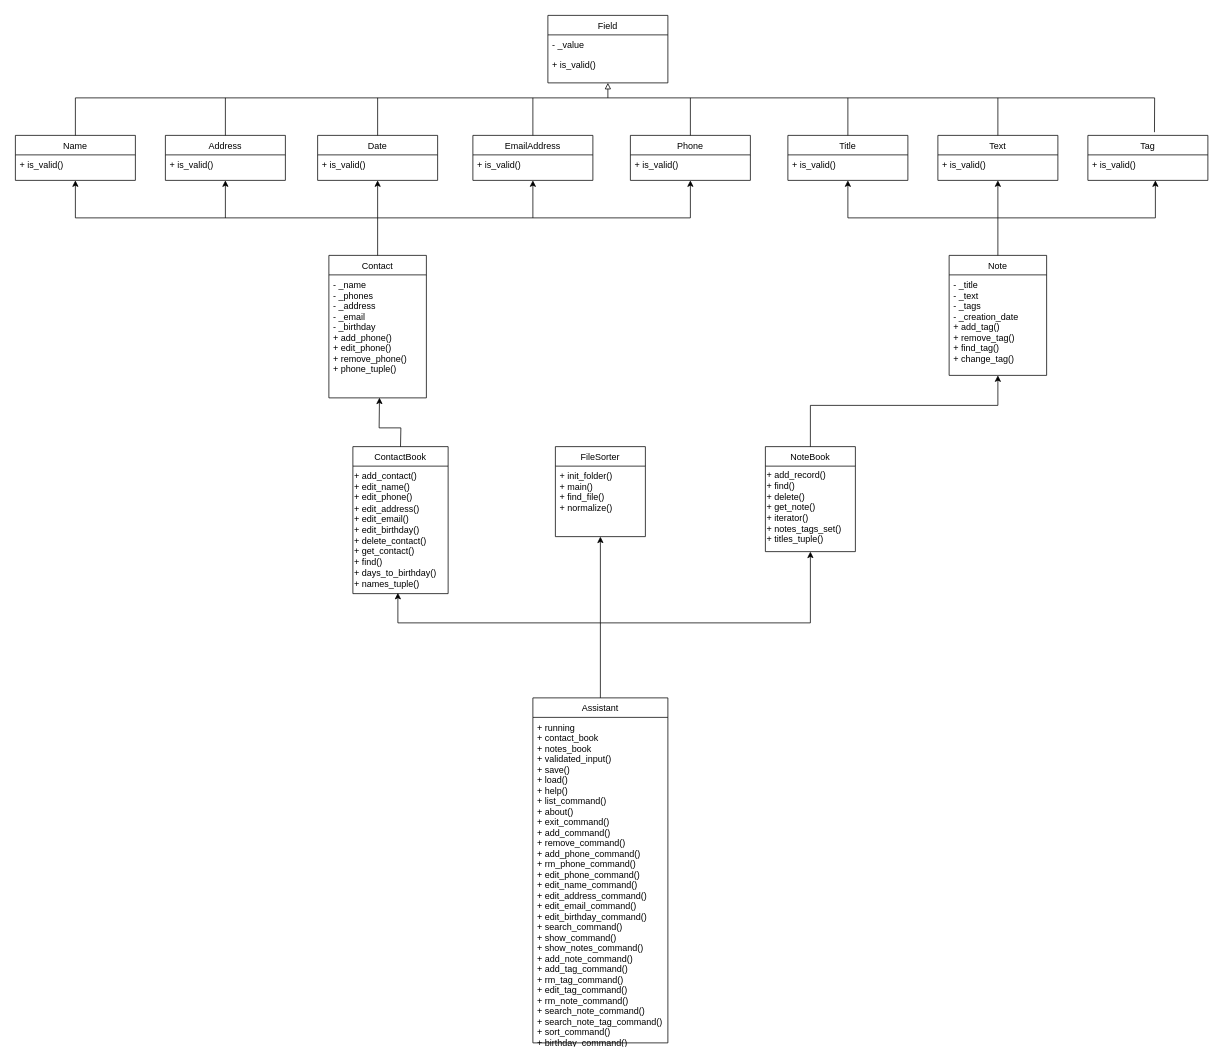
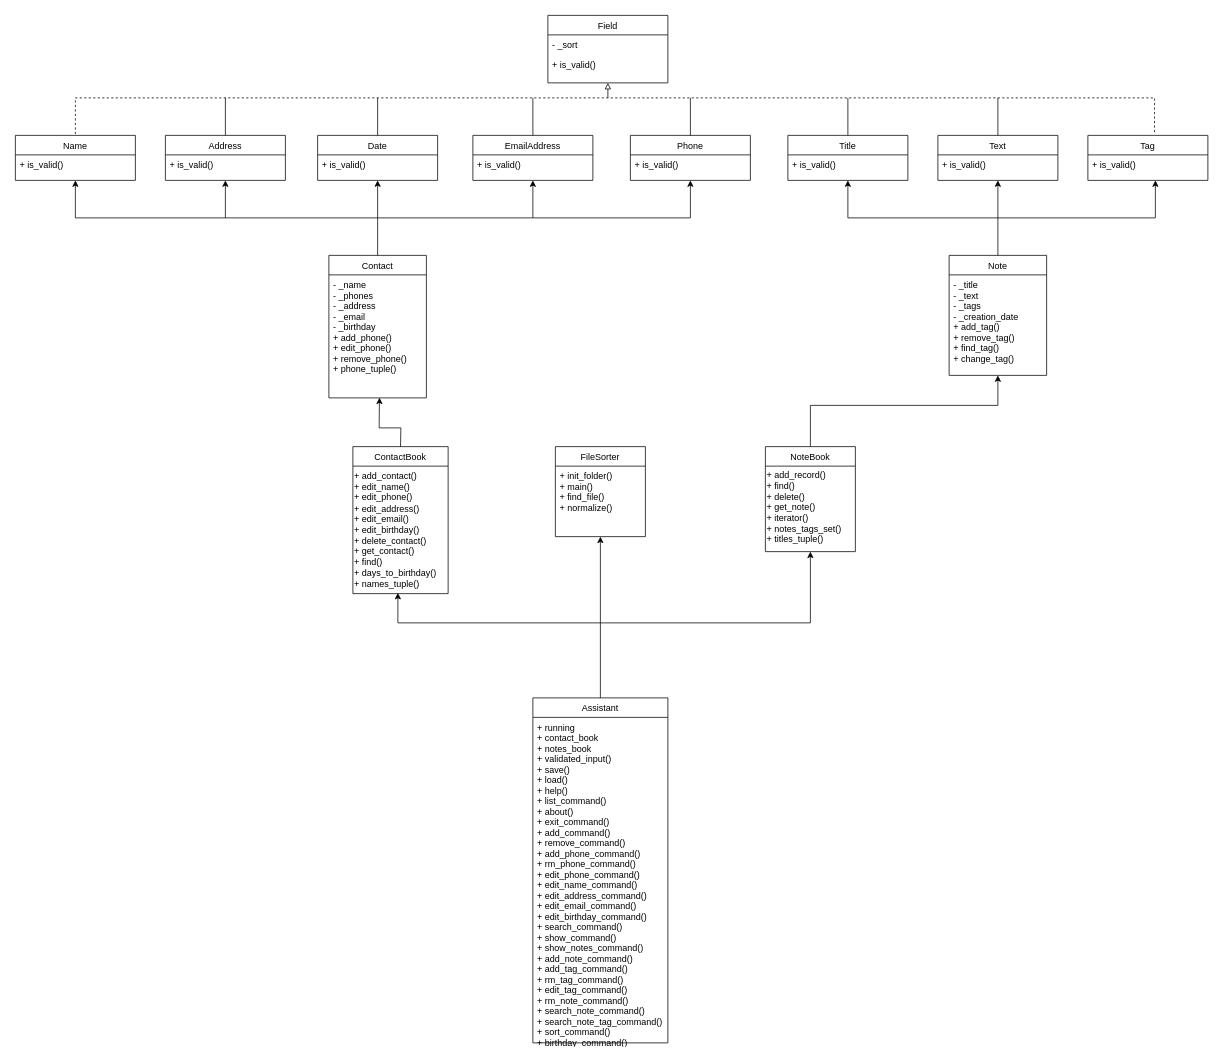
node "- _value": label "- _value" -> "- _sort"
edge "Name" -- "Tag": style solid -> dashed
